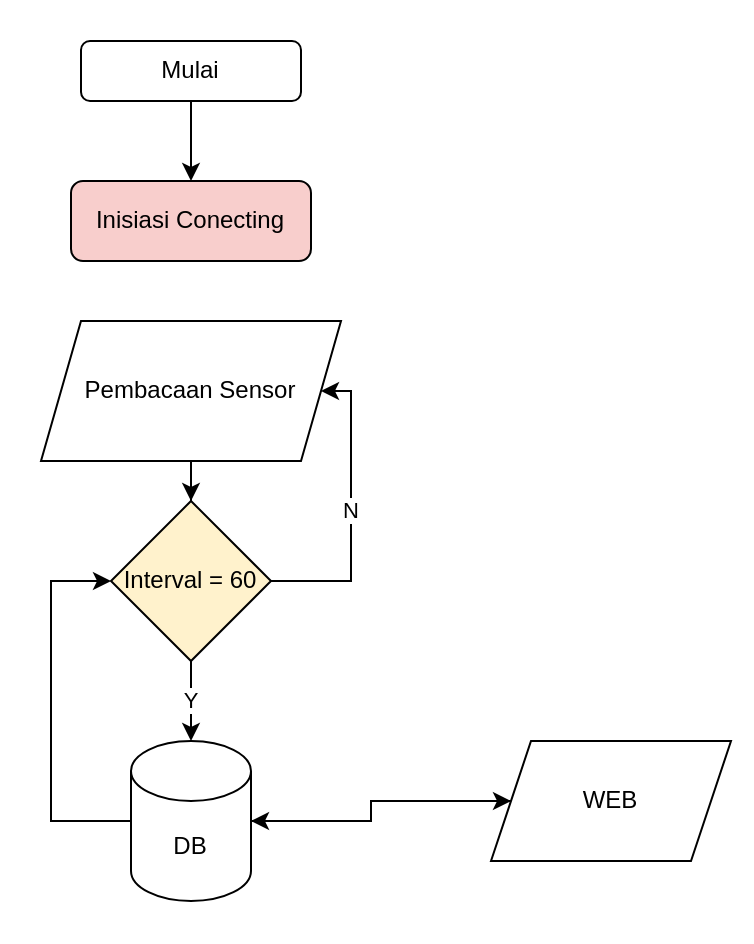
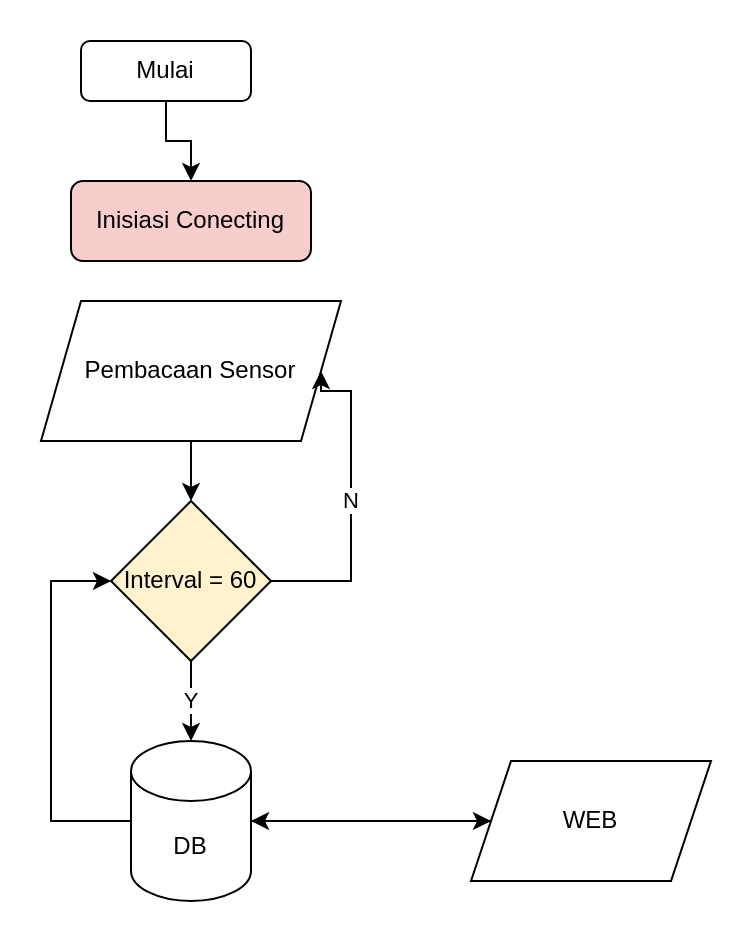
node "Mulai": size 220x60 -> 170x60
node "Pembacaan Sensor": moved (191, 391) -> (191, 371)
node "WEB": moved (611, 801) -> (591, 821)
